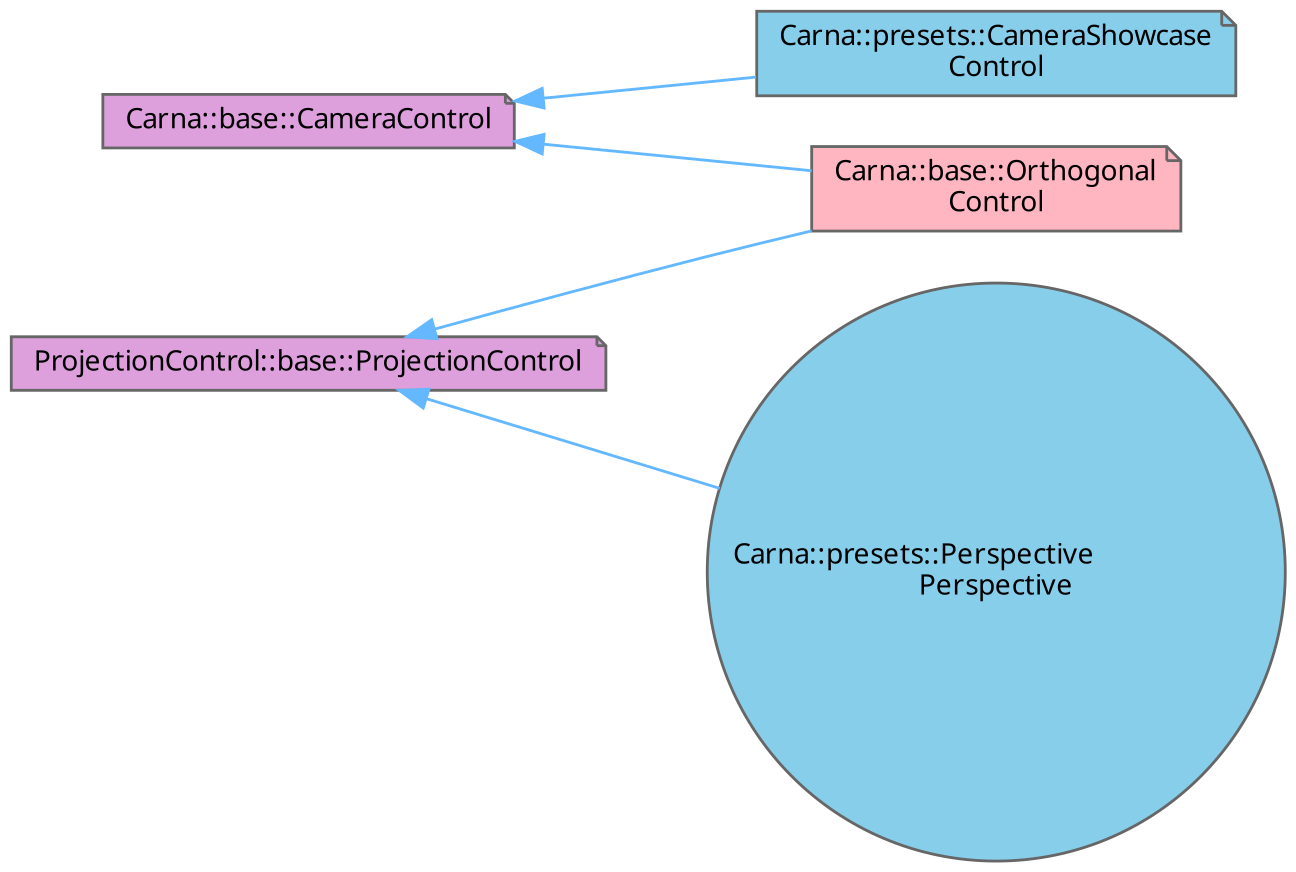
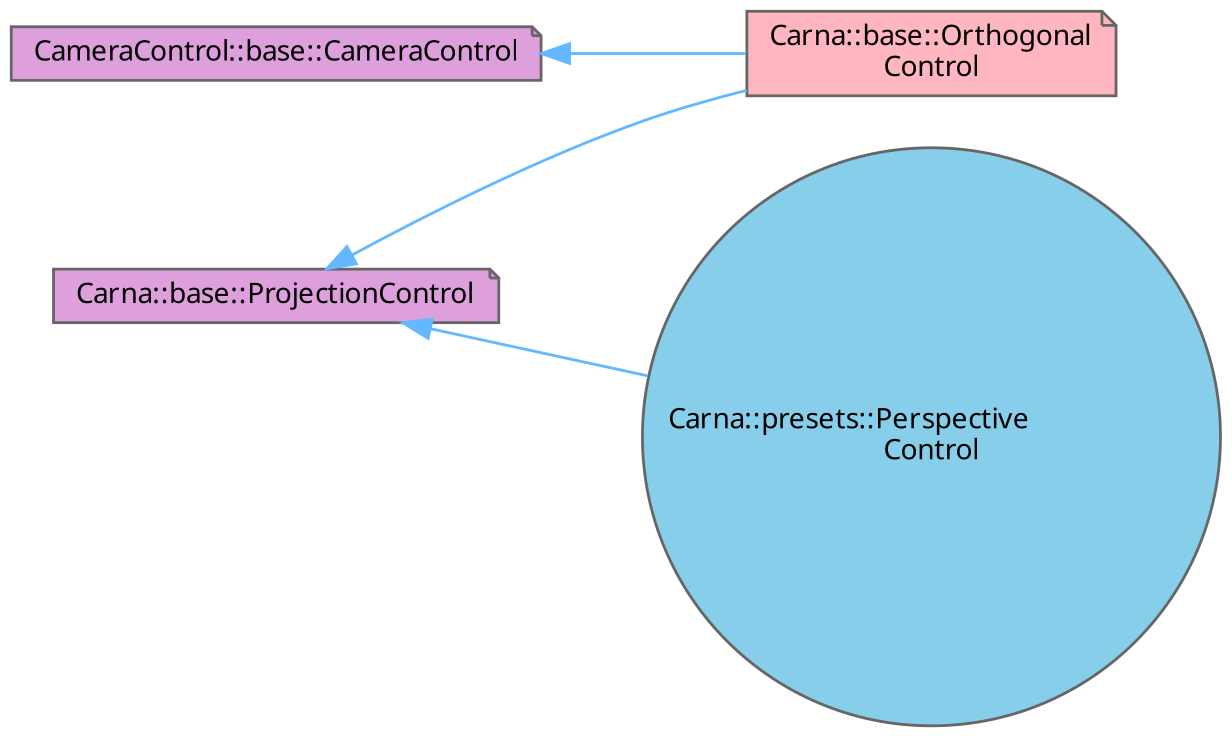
node "Carna::presets::CameraShowcase Control": removed
node "Carna::base::CameraControl": label "Carna::base::CameraControl" -> "CameraControl::base::CameraControl"
node "ProjectionControl::base::ProjectionControl": label "ProjectionControl::base::ProjectionControl" -> "Carna::base::ProjectionControl"
node "Carna::presets::Perspective Perspective": label "Carna::presets::Perspective Perspective" -> "Carna::presets::Perspective Control"
